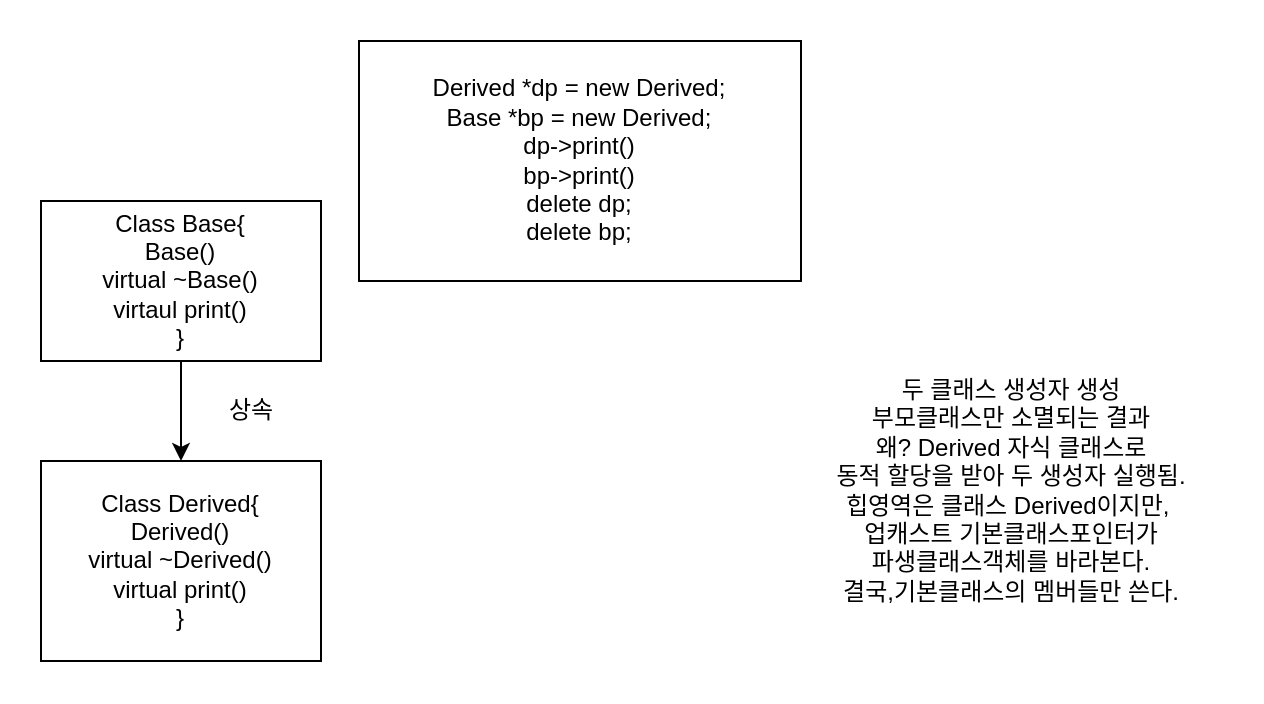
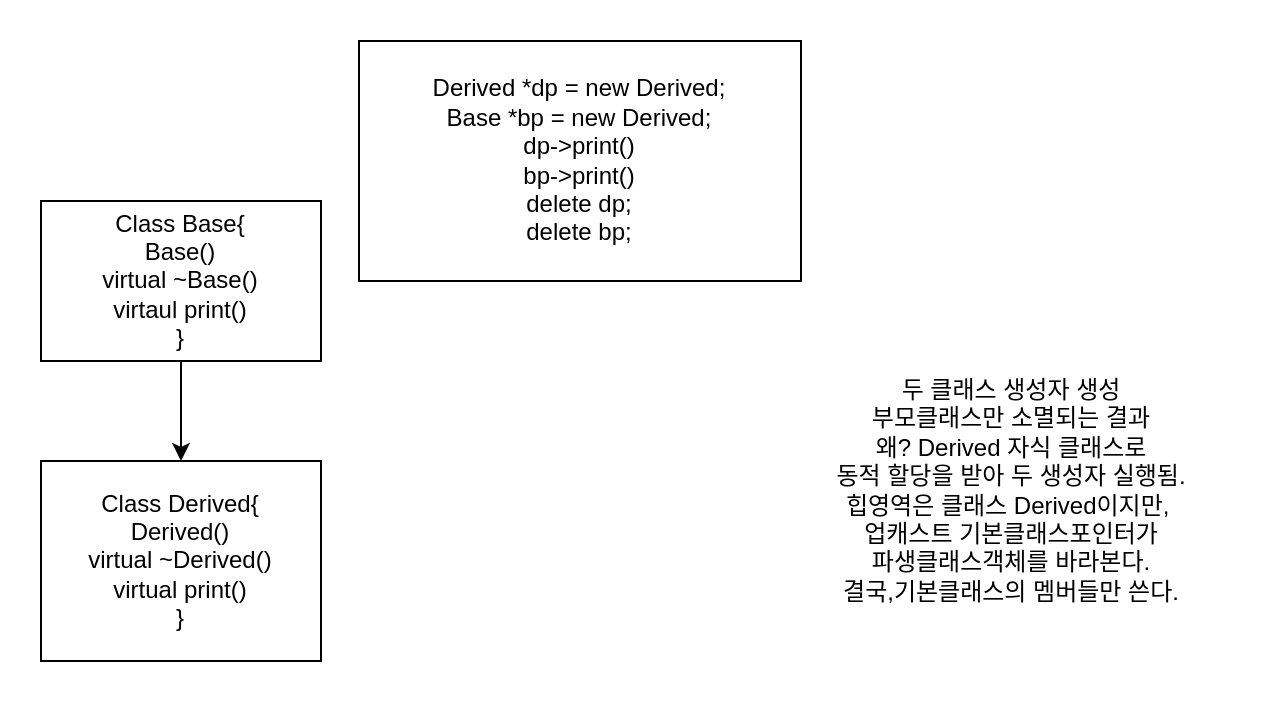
node "상속": removed
